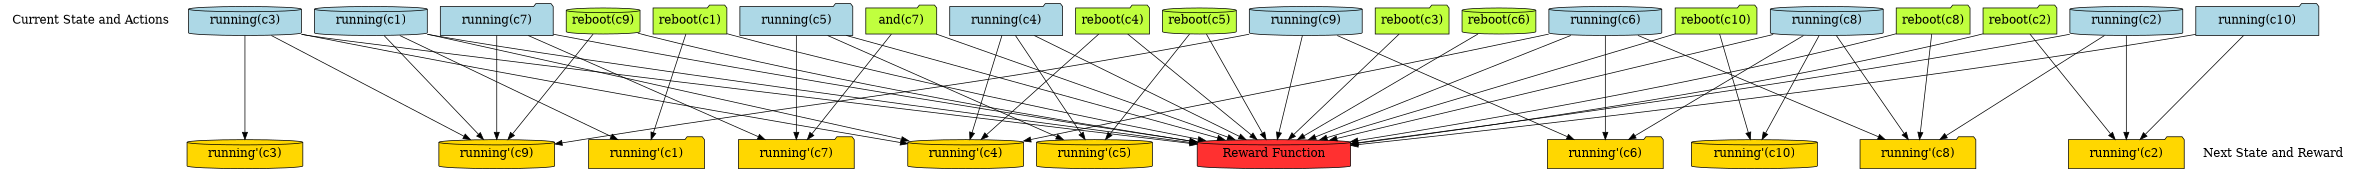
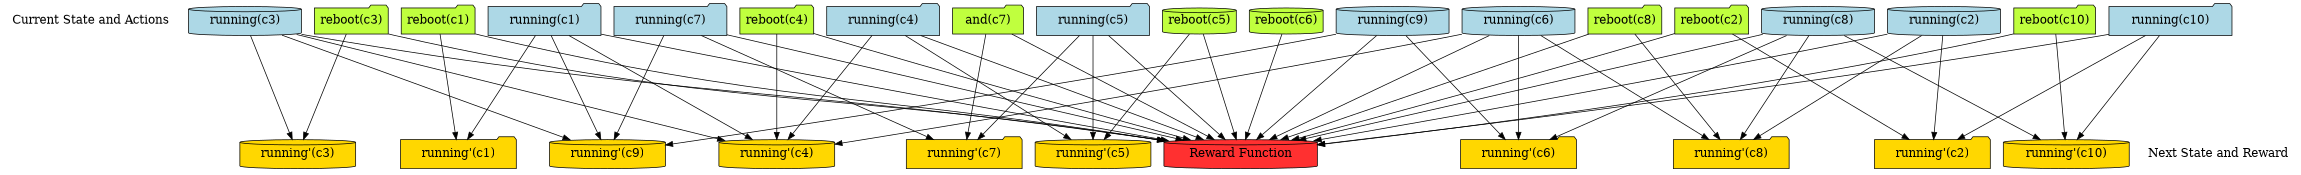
node "running(c1)": shape cylinder -> folder
node "reboot(c9)": removed
edge "reboot(c3)" -> "running'(c3)": added
edge "running(c10)" -> "running'(c10)": added
